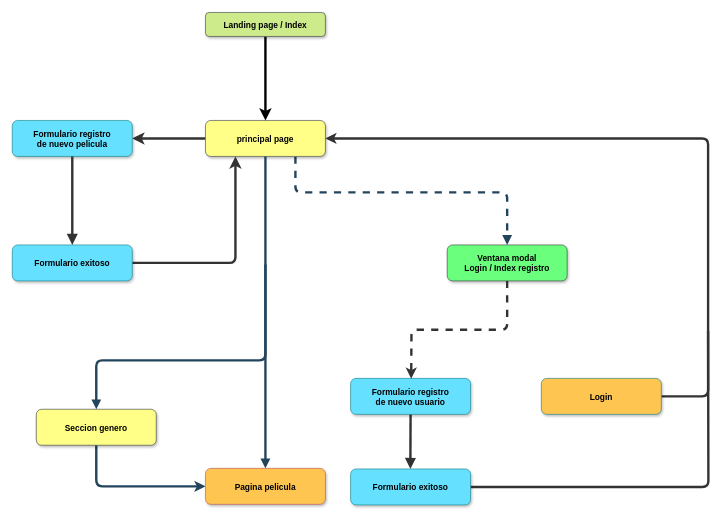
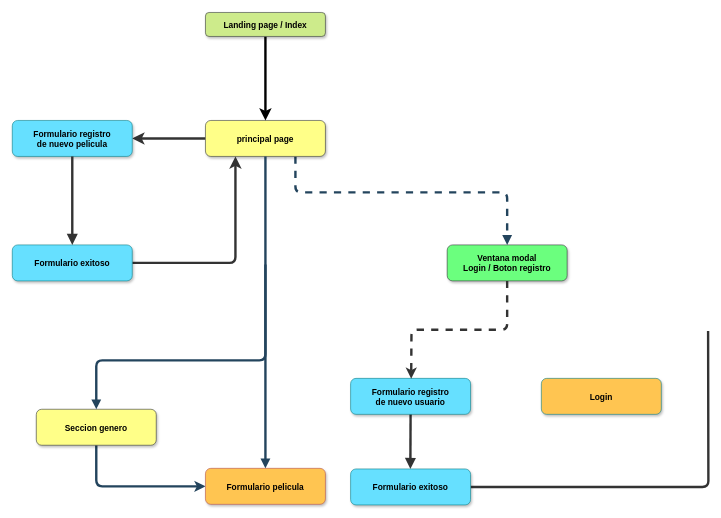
edge "Login" -> "principal page": removed
node "Ventana modal Login / Index registro": label "Ventana modal Login / Index registro" -> "Ventana modal Login / Boton registro"
node "Pagina pelicula": label "Pagina pelicula" -> "Formulario pelicula"
